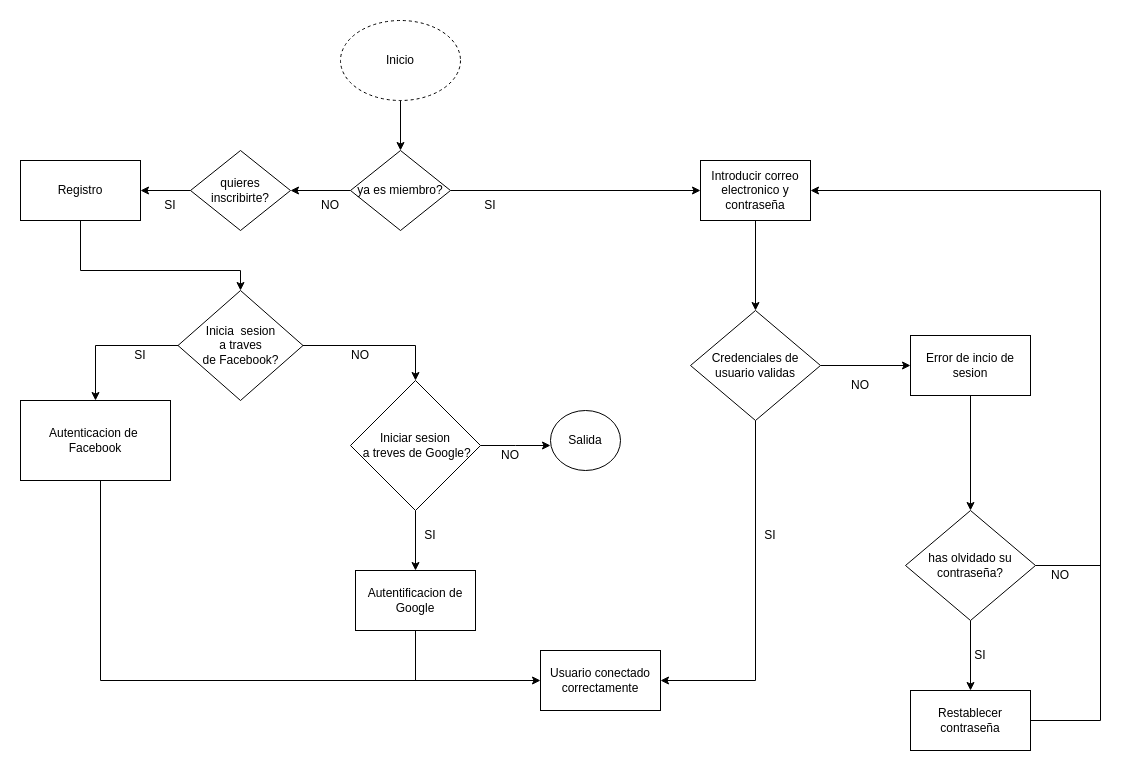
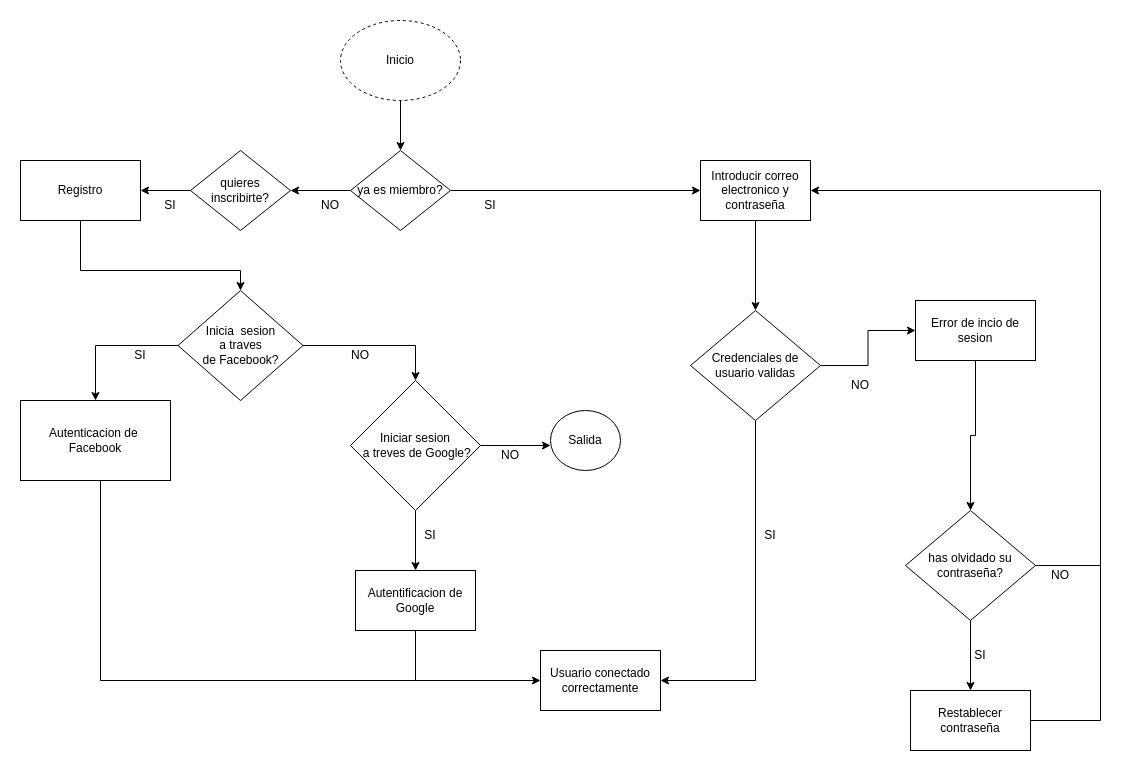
node "Error de incio de sesion": moved (971, 366) -> (976, 331)
